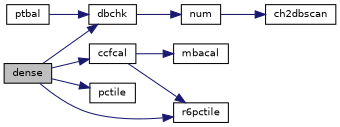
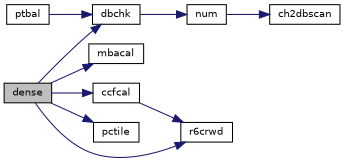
edge "ccfcal" -> "mbacal": now "dense" -> "mbacal"
node "r6pctile": label "r6pctile" -> "r6crwd"
